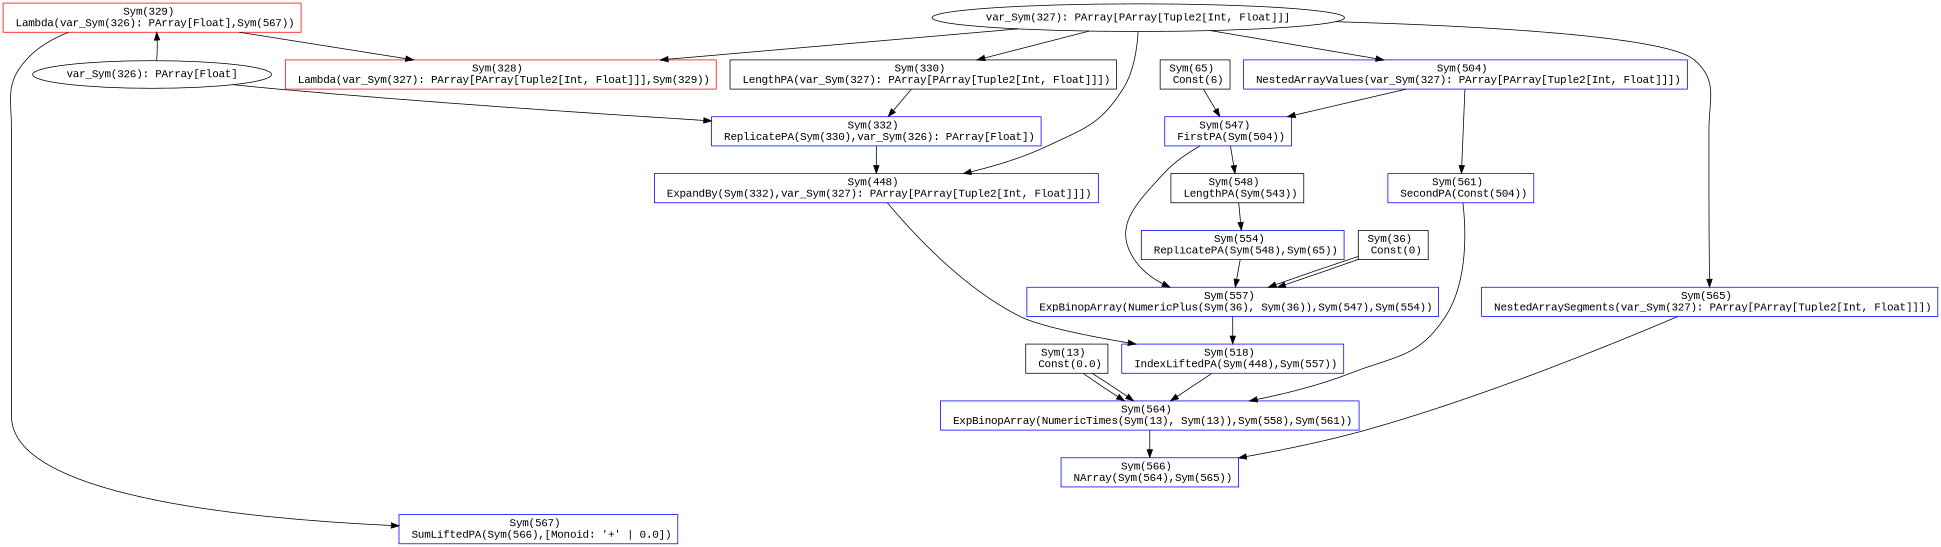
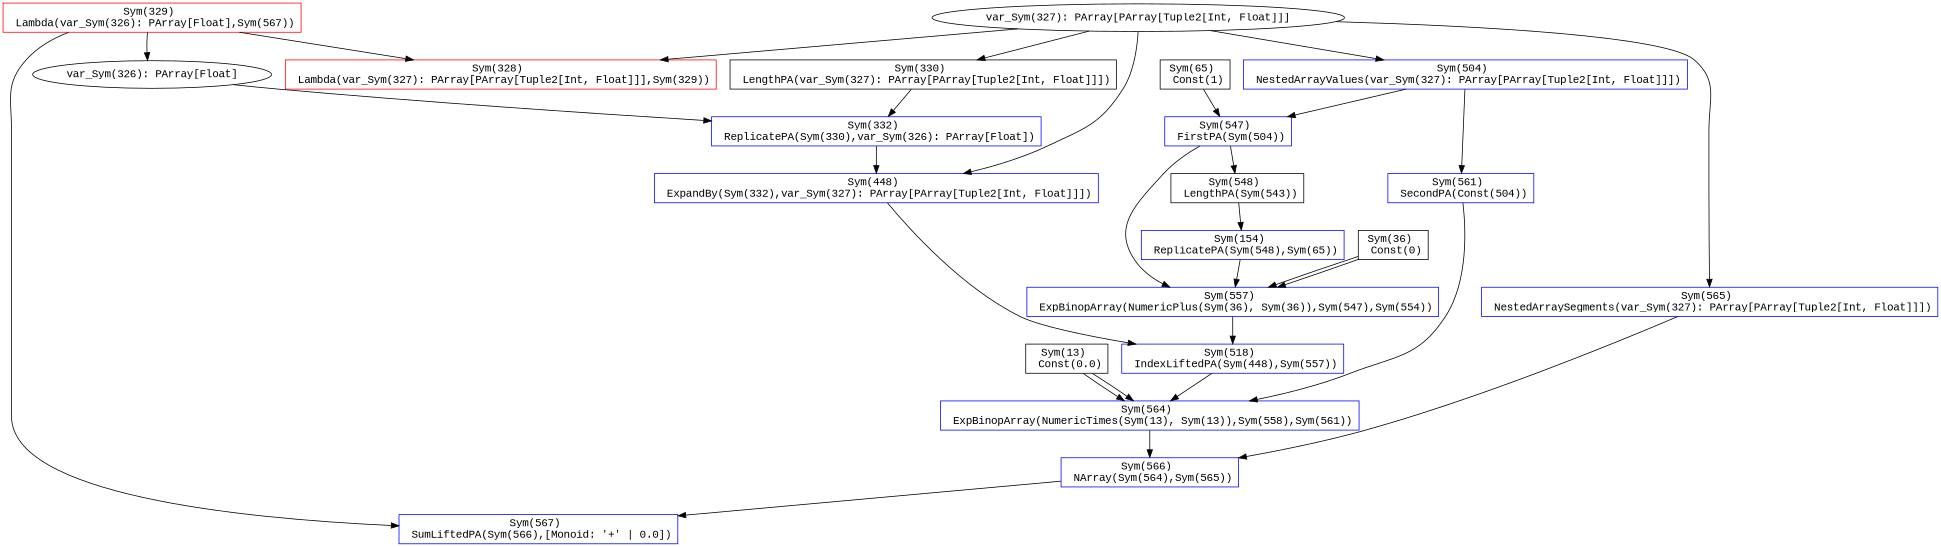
edge "var_Sym(326): PArray[Float]" -> "Sym(329) Lambda(var_Sym(326): PArray[Float],Sym(567))": reversed
node "Sym(65) Const(6)": label "Sym(65) Const(6)" -> "Sym(65) Const(1)"
node "Sym(554) ReplicatePA(Sym(548),Sym(65))": label "Sym(554) ReplicatePA(Sym(548),Sym(65))" -> "Sym(154) ReplicatePA(Sym(548),Sym(65))"
edge "Sym(566) NArray(Sym(564),Sym(565))" -> "Sym(567) SumLiftedPA(Sym(566),[Monoid: '+' | 0.0])": added
